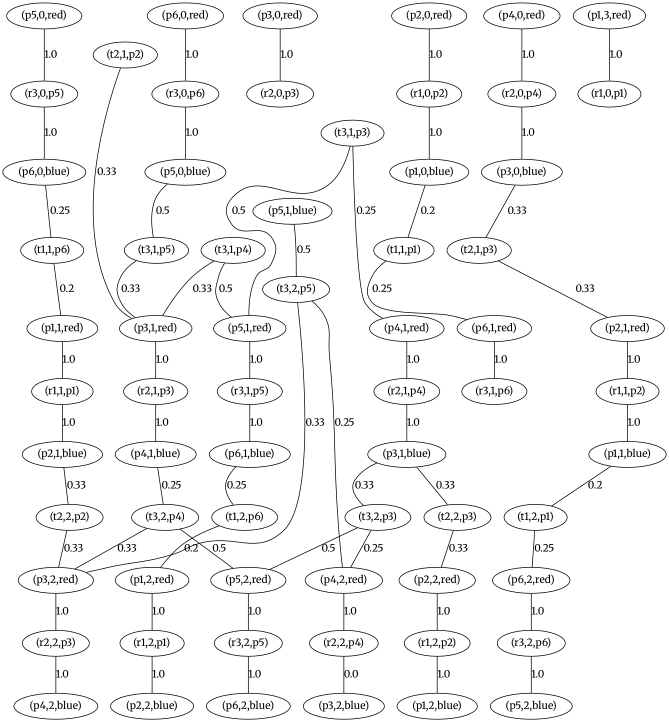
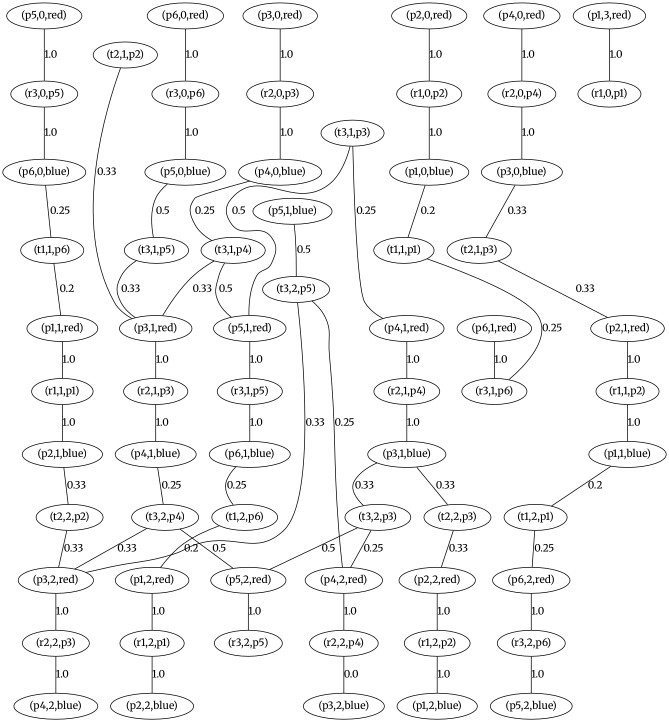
node "(p4,0,blue)": added
edge "(t1,1,p1)" -- "(p6,1,red)": now "(t1,1,p1)" -- "(r3,1,p6)"
node "(p6,2,blue)": removed
